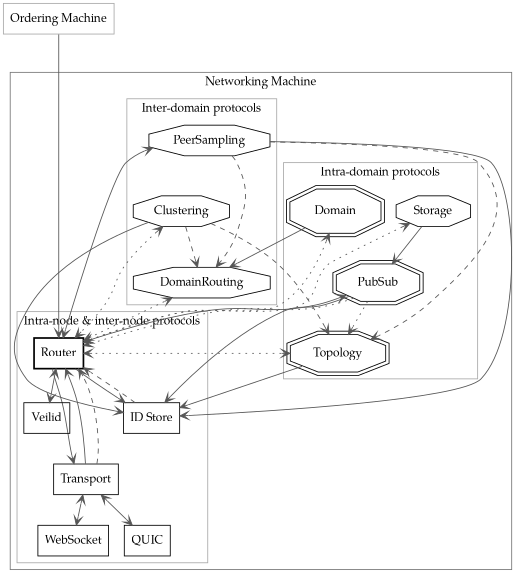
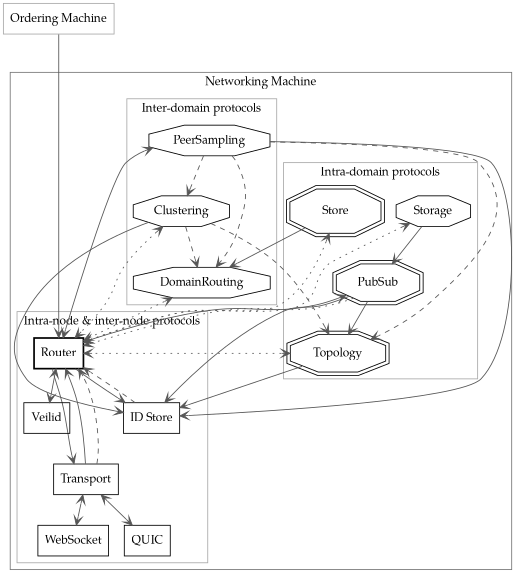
edge "PeerSampling" -> "Clustering": added
node "Domain": label "Domain" -> "Store"
edge "PubSub" -> "Topology": style dotted -> solid
